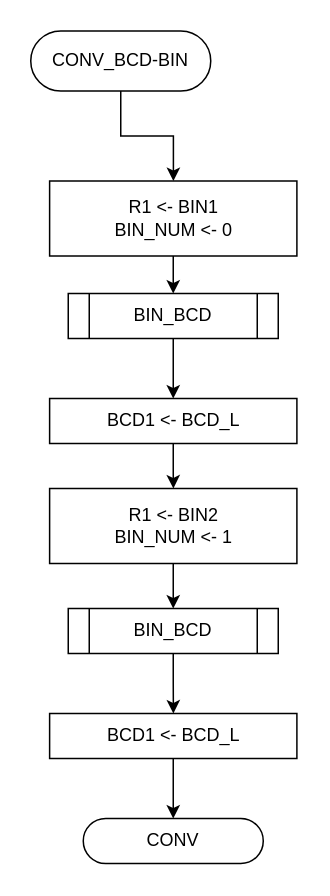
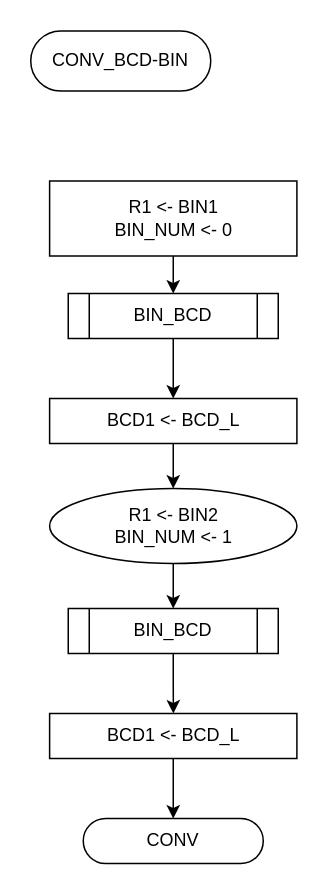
edge "CONV_BCD-BIN" -> "R1 <- BIN1 BIN_NUM <- 0": removed
node "R1 <- BIN2 BIN_NUM <- 1": shape rectangle -> ellipse
